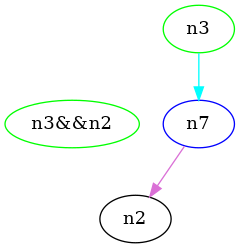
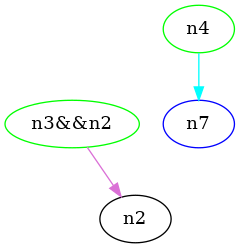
node "n3": label "n3" -> "n4"
edge "n7" -> "n2": now "n3&&n2" -> "n2"
